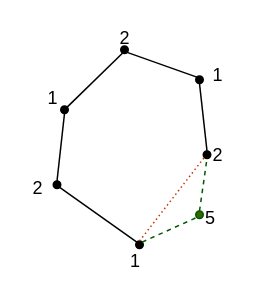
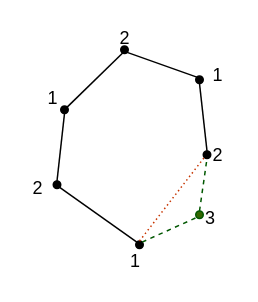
node "5": label "5" -> "3"
